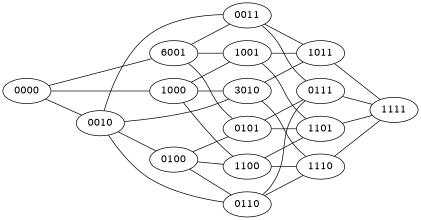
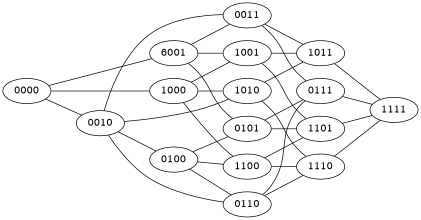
node "3010": label "3010" -> "1010"
